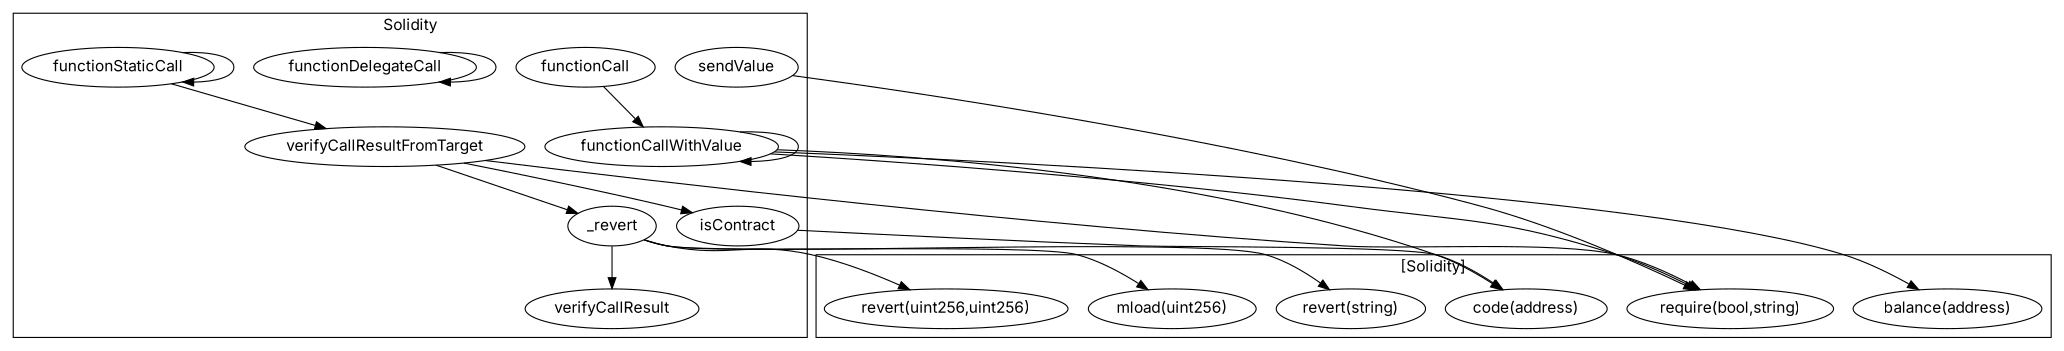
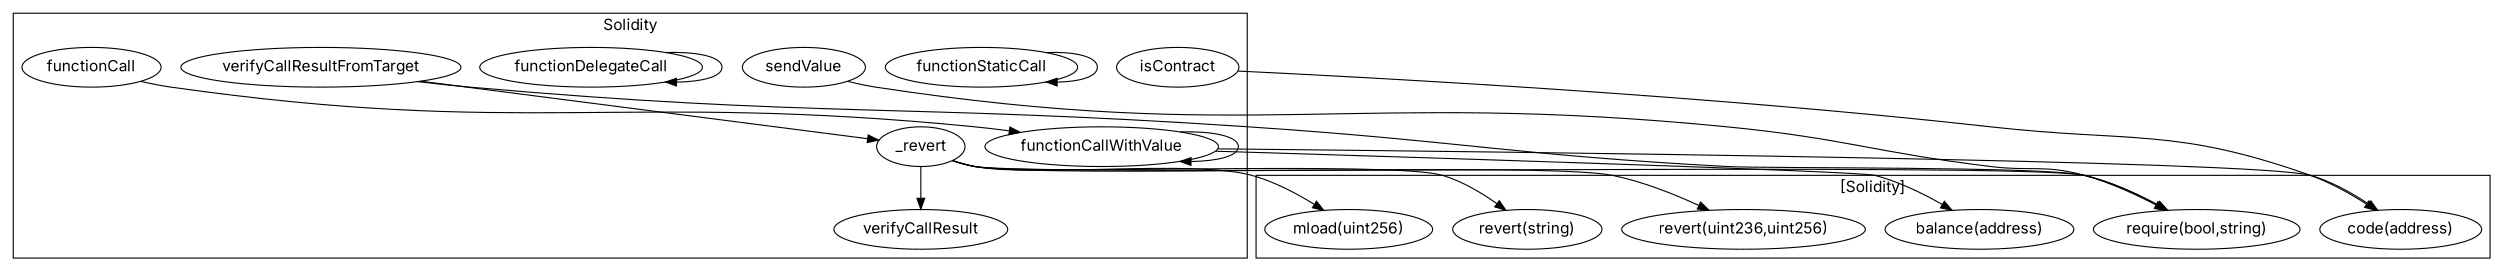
edge "functionStaticCall" -> "verifyCallResultFromTarget": removed
edge "verifyCallResultFromTarget" -> "isContract": removed
edge "functionCallWithValue" -> "require(bool,string)": now "_revert" -> "require(bool,string)"
node "revert(uint256,uint256)": label "revert(uint256,uint256)" -> "revert(uint236,uint256)"
